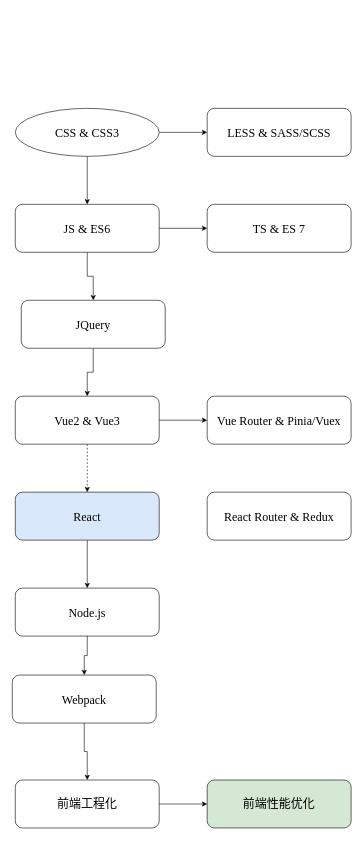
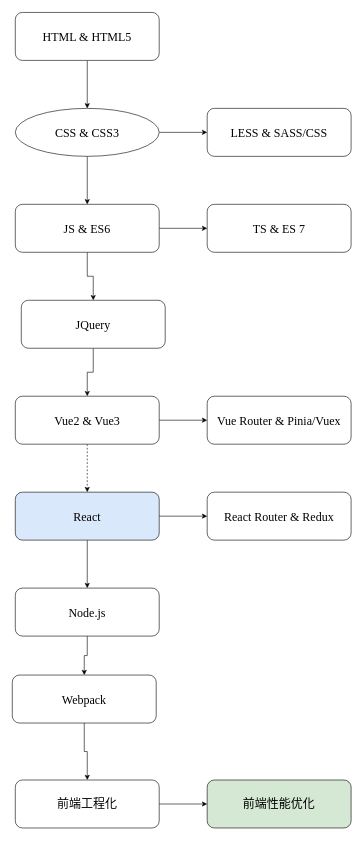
node "HTML & HTML5": added
edge "HTML & HTML5" -> "CSS & CSS3": added
node "LESS & SASS/SCSS": label "LESS & SASS/SCSS" -> "LESS & SASS/CSS"
edge "React" -> "React Router & Redux": added
